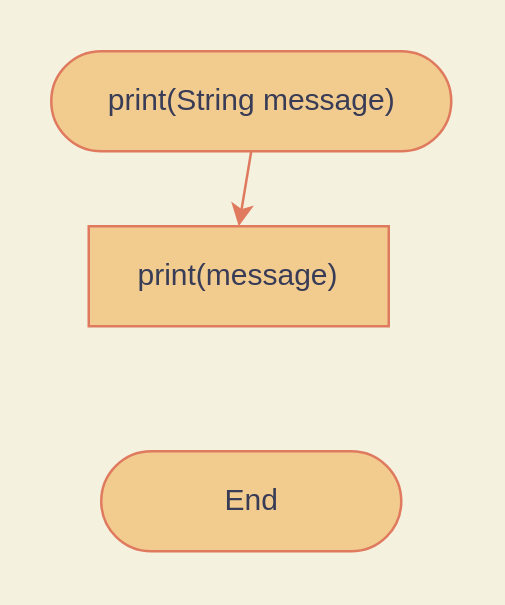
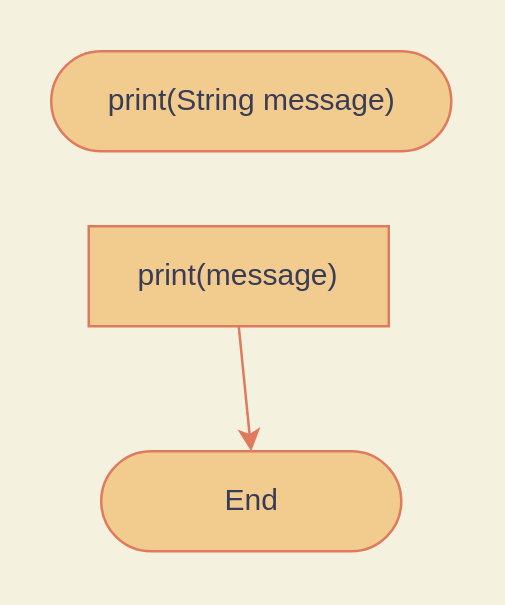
edge "print(String message)" -> "print(message)": removed
edge "print(message)" -> "End": added
